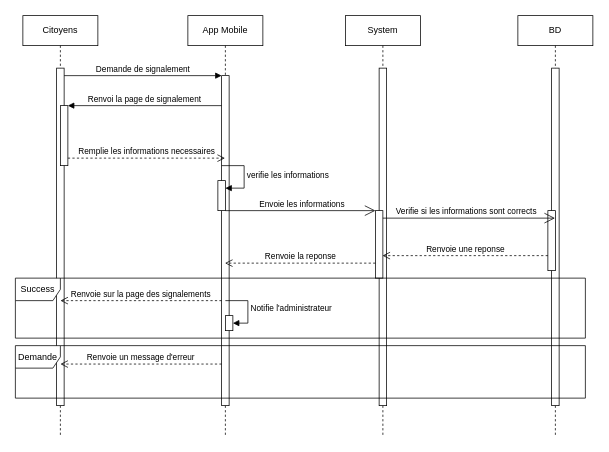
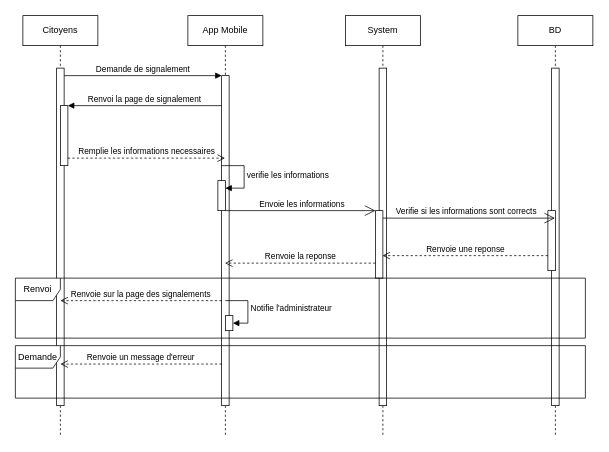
node "Success": label "Success" -> "Renvoi"
